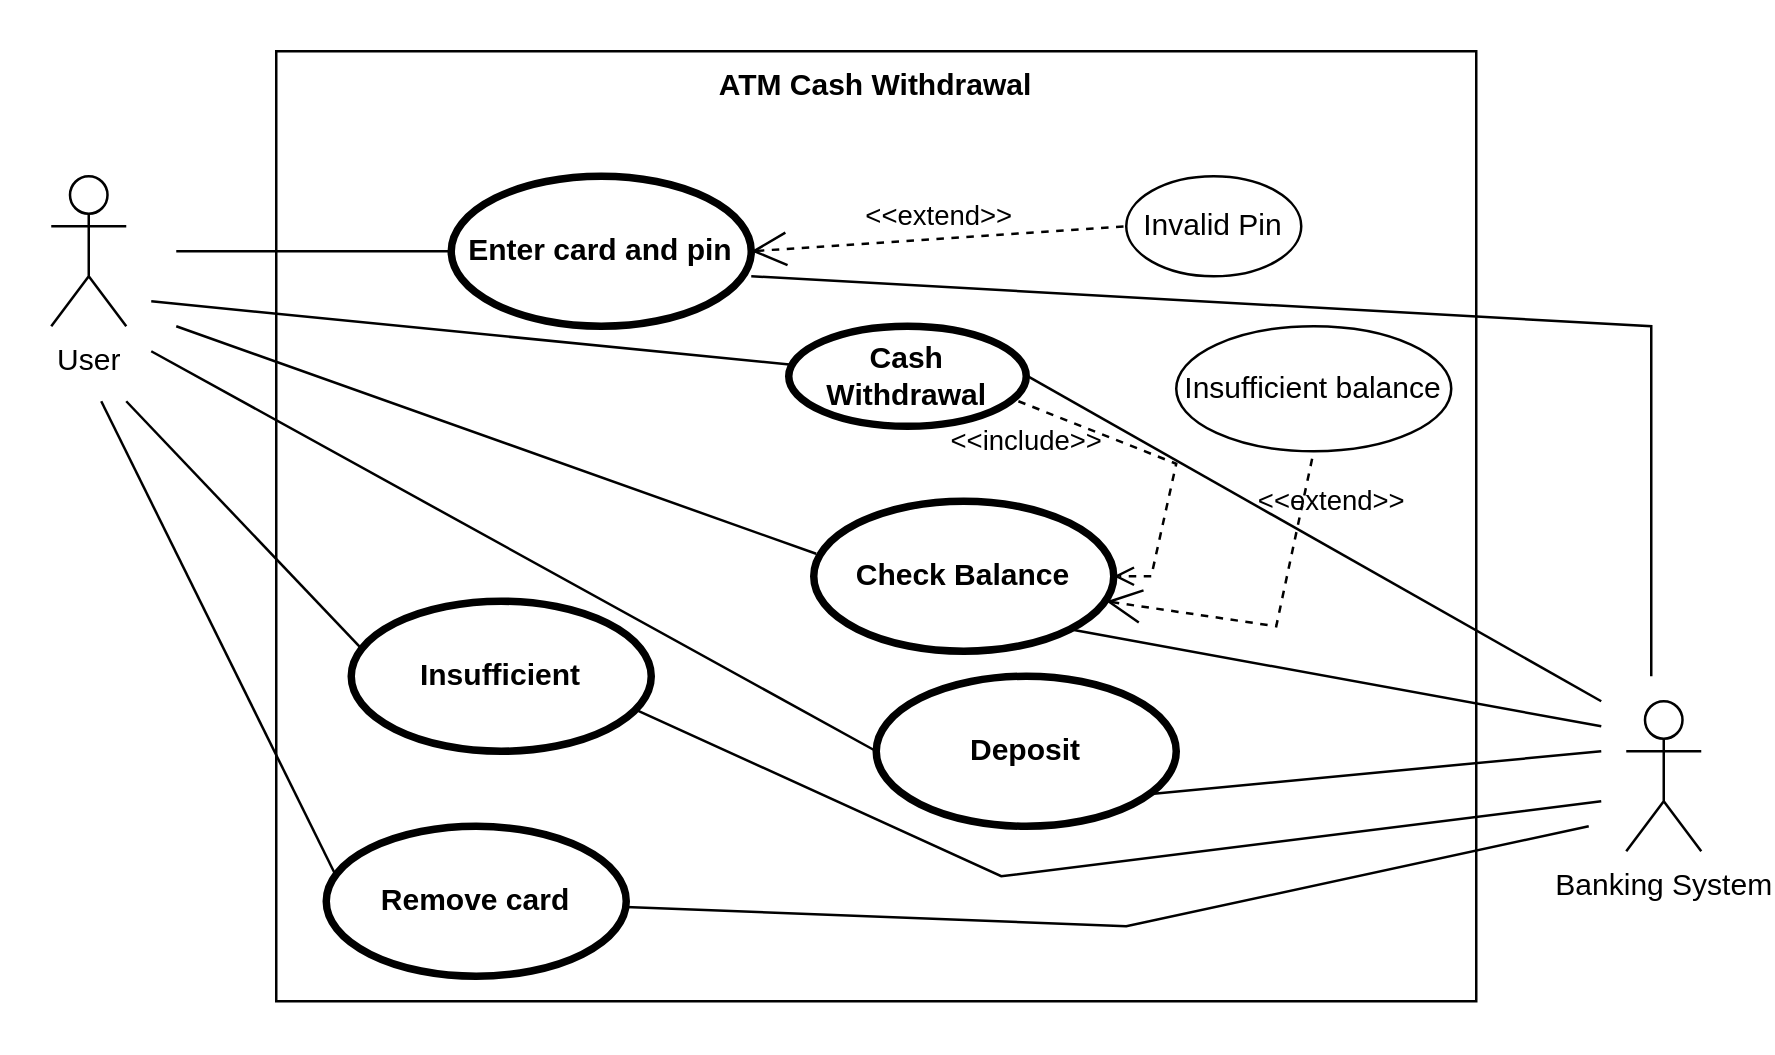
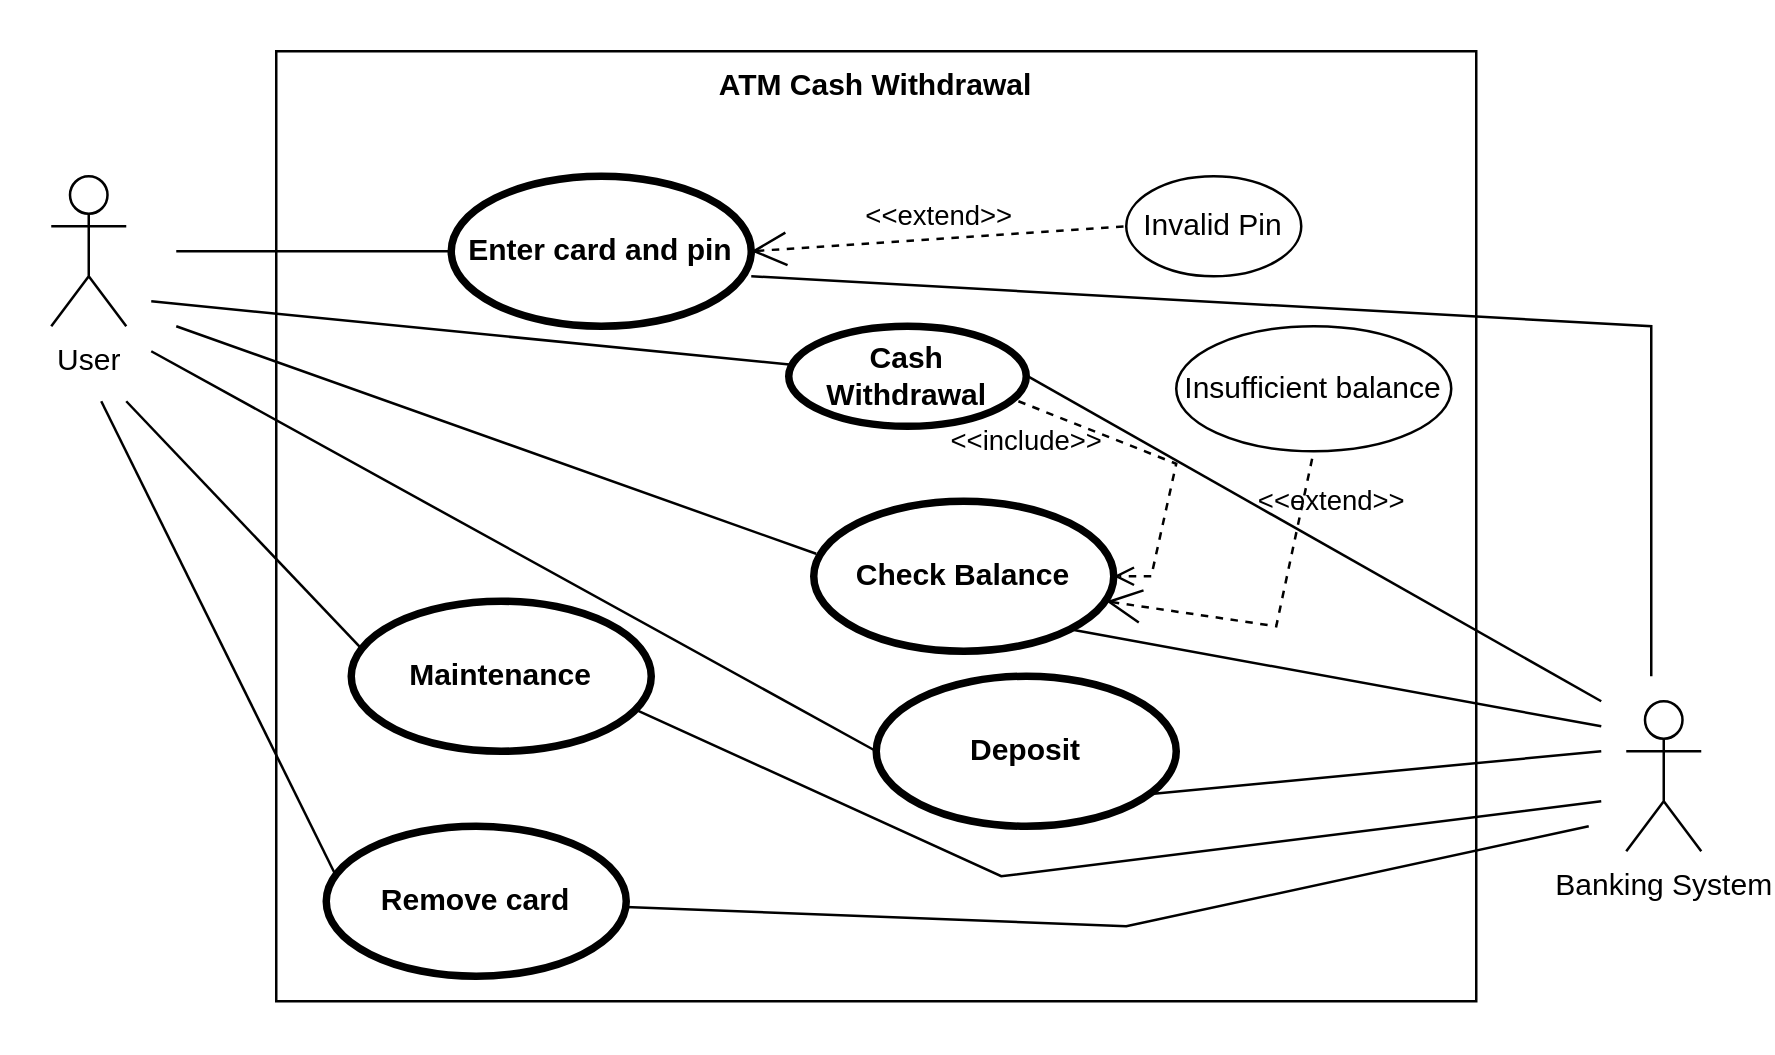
node "Insufficient": label "Insufficient" -> "Maintenance"
